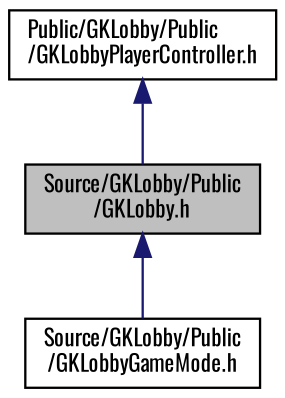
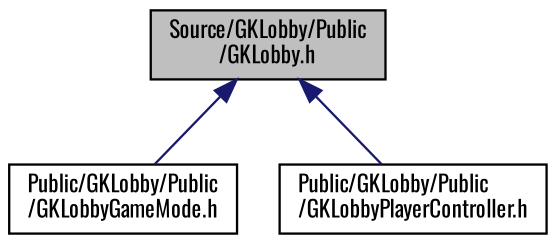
edge "Source/GKLobby/Public /GKLobby.h" -> "Public/GKLobby/Public /GKLobbyPlayerController.h": reversed
node "Source/GKLobby/Public /GKLobbyGameMode.h": label "Source/GKLobby/Public /GKLobbyGameMode.h" -> "Public/GKLobby/Public /GKLobbyGameMode.h"
